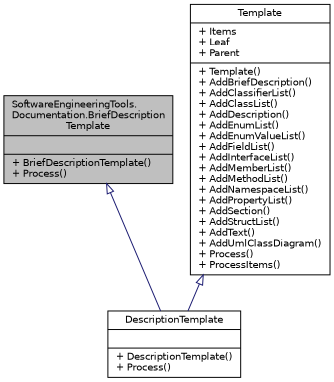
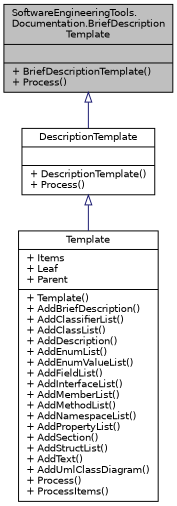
edge "DescriptionTemplate" -> "Template": reversed
